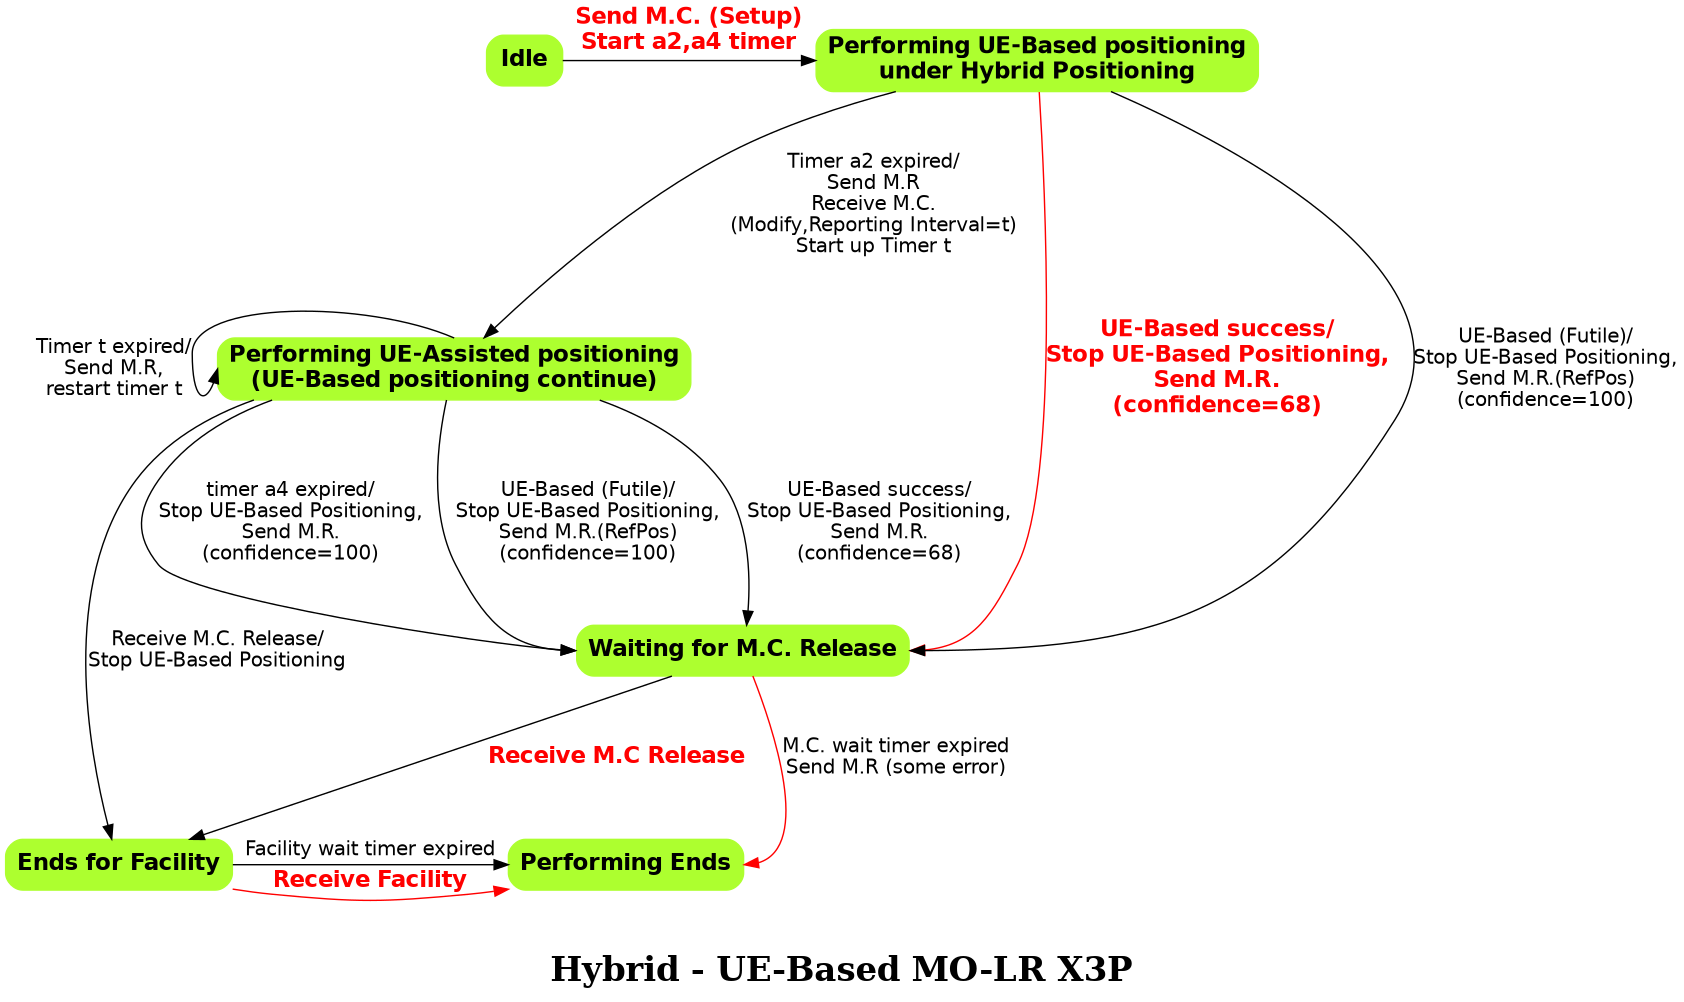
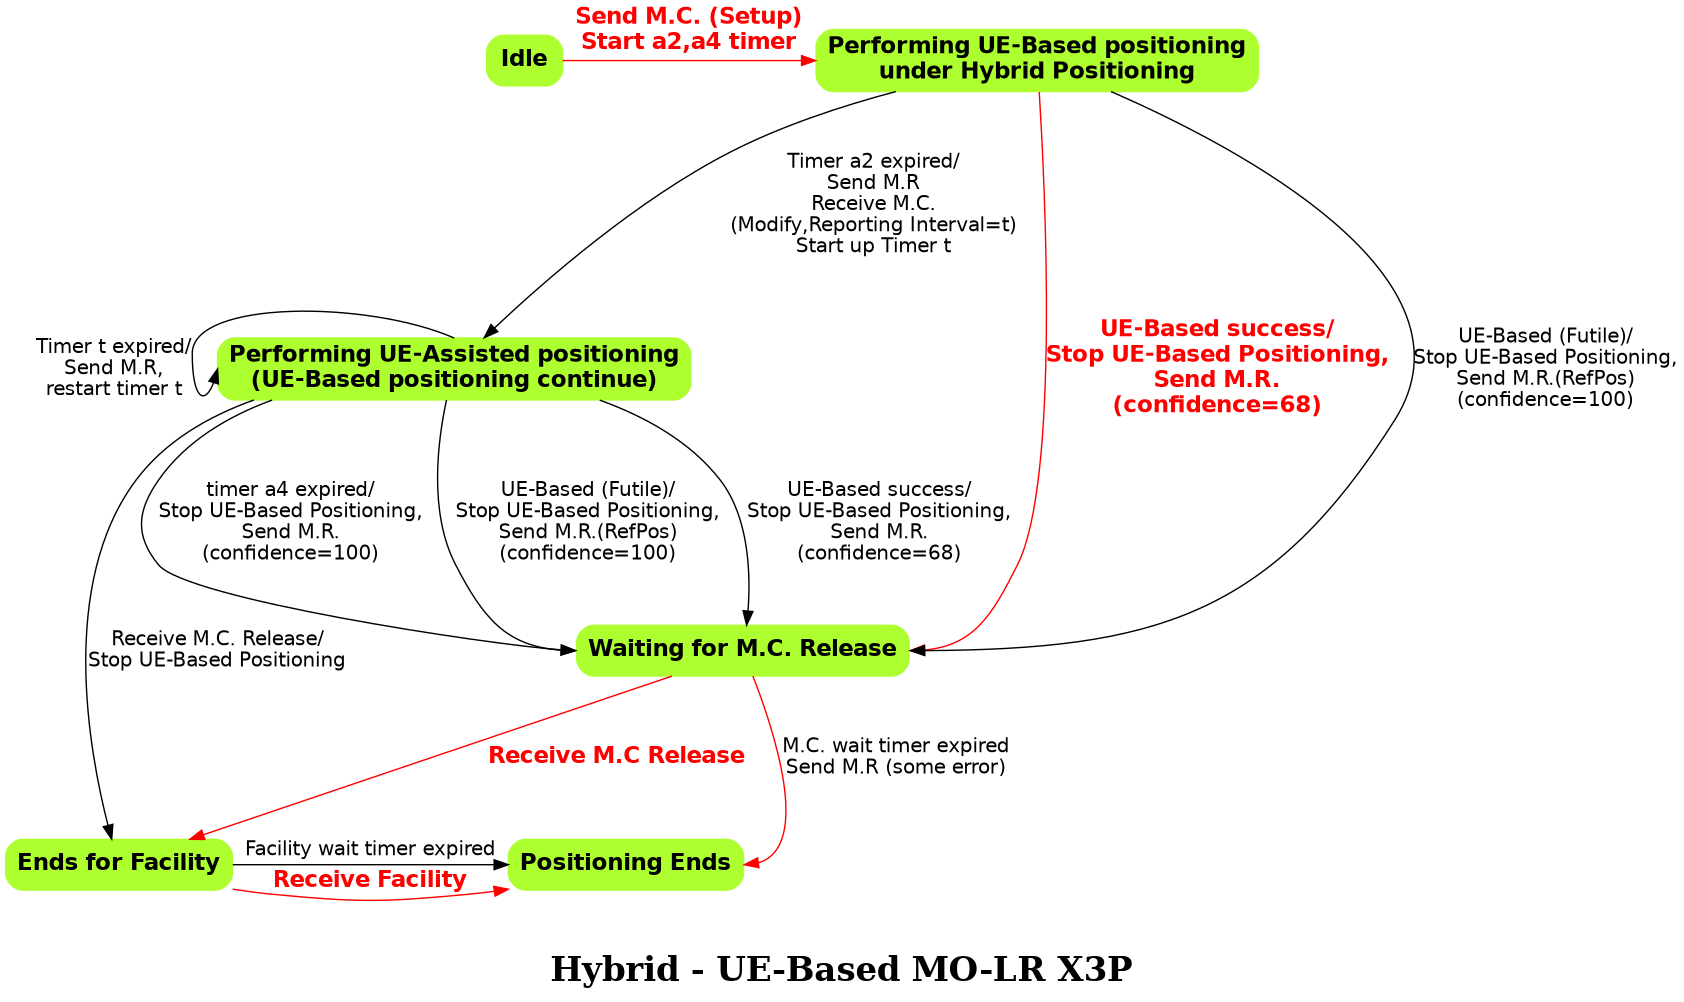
edge "Idle" -> "Performing UE-Based positioning under Hybrid Positioning": color black -> red
edge "Waiting for M.C. Release" -> "Ends for Facility": color black -> red
node "Performing Ends": label "Performing Ends" -> "Positioning Ends"
